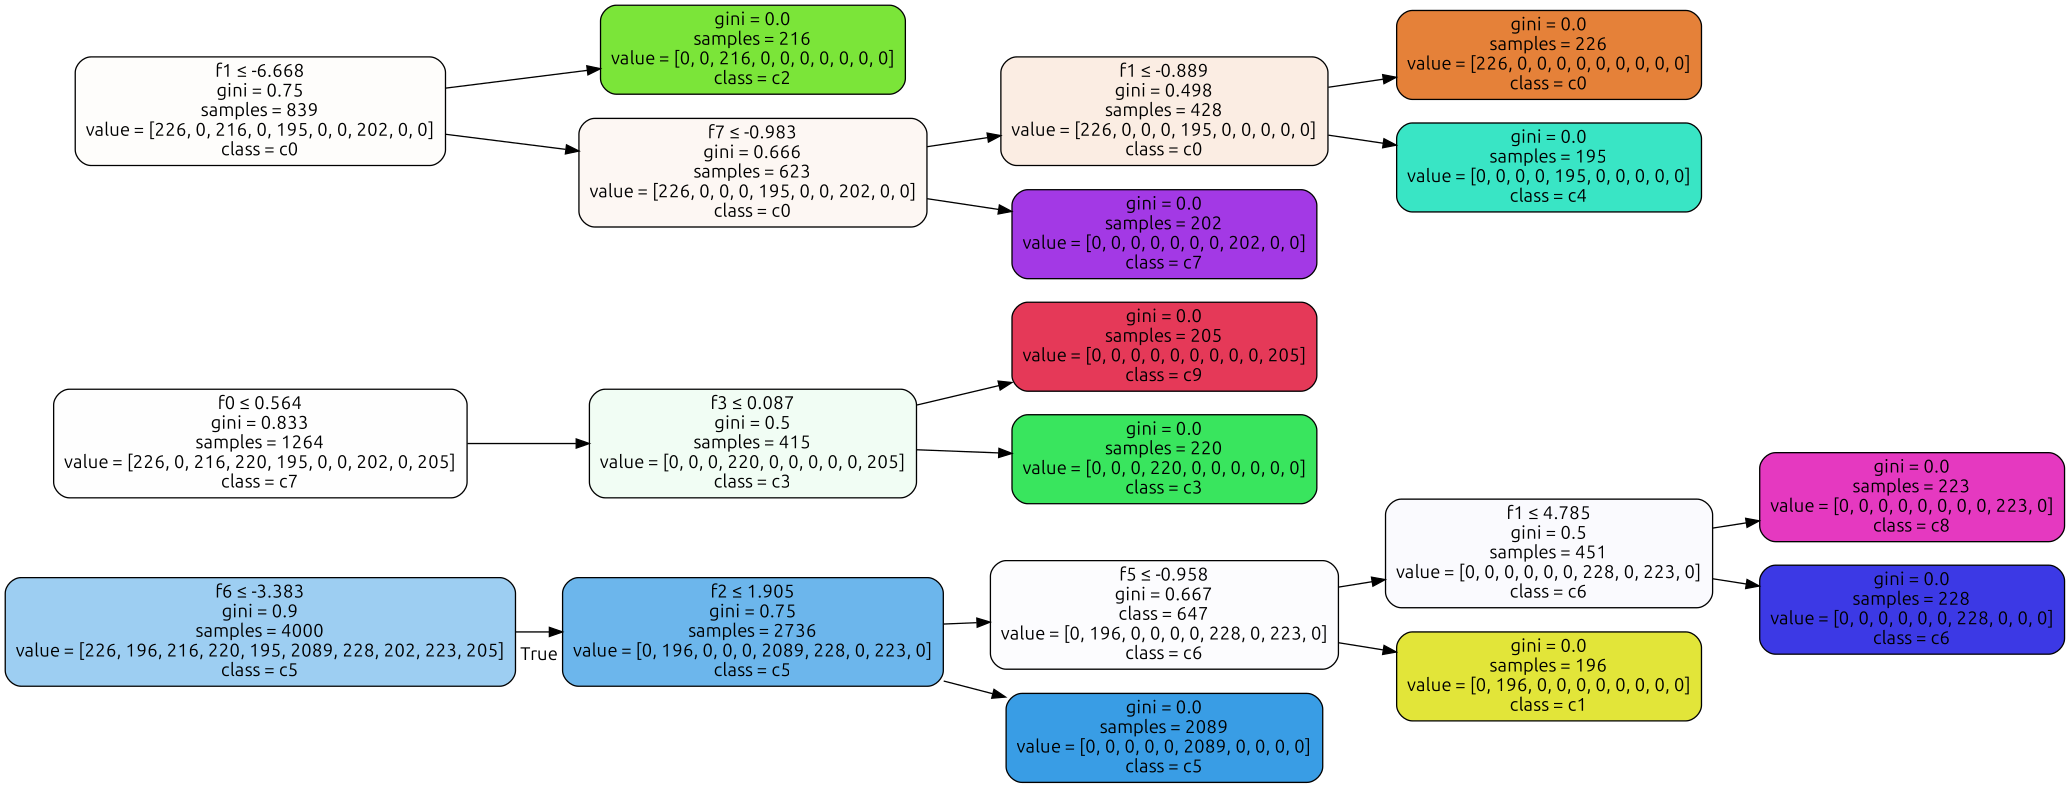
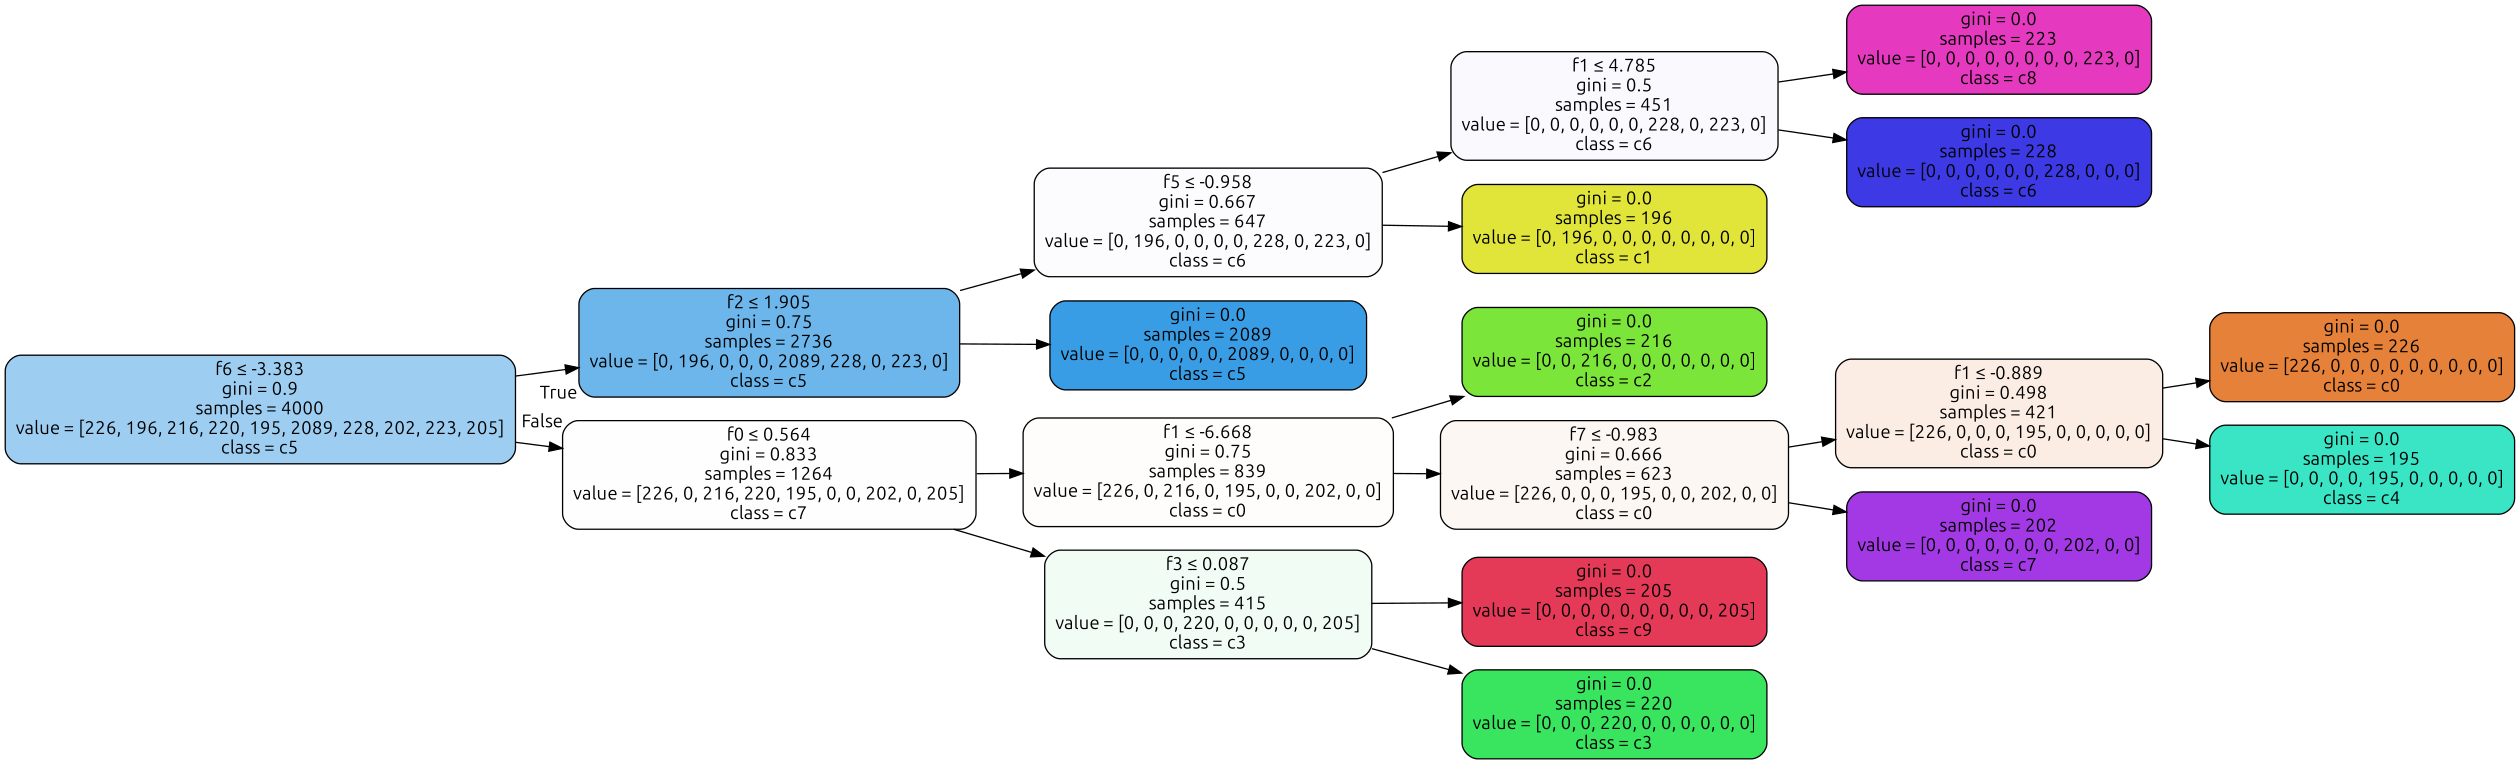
node "f1 ≤ -0.889": text "samples = 428" -> "samples = 421"
edge "f6 ≤ -3.383" -> "f0 ≤ 0.564": added
edge "f0 ≤ 0.564" -> "f1 ≤ -6.668": added
node "f5 ≤ -0.958": text "class = 647" -> "samples = 647"
